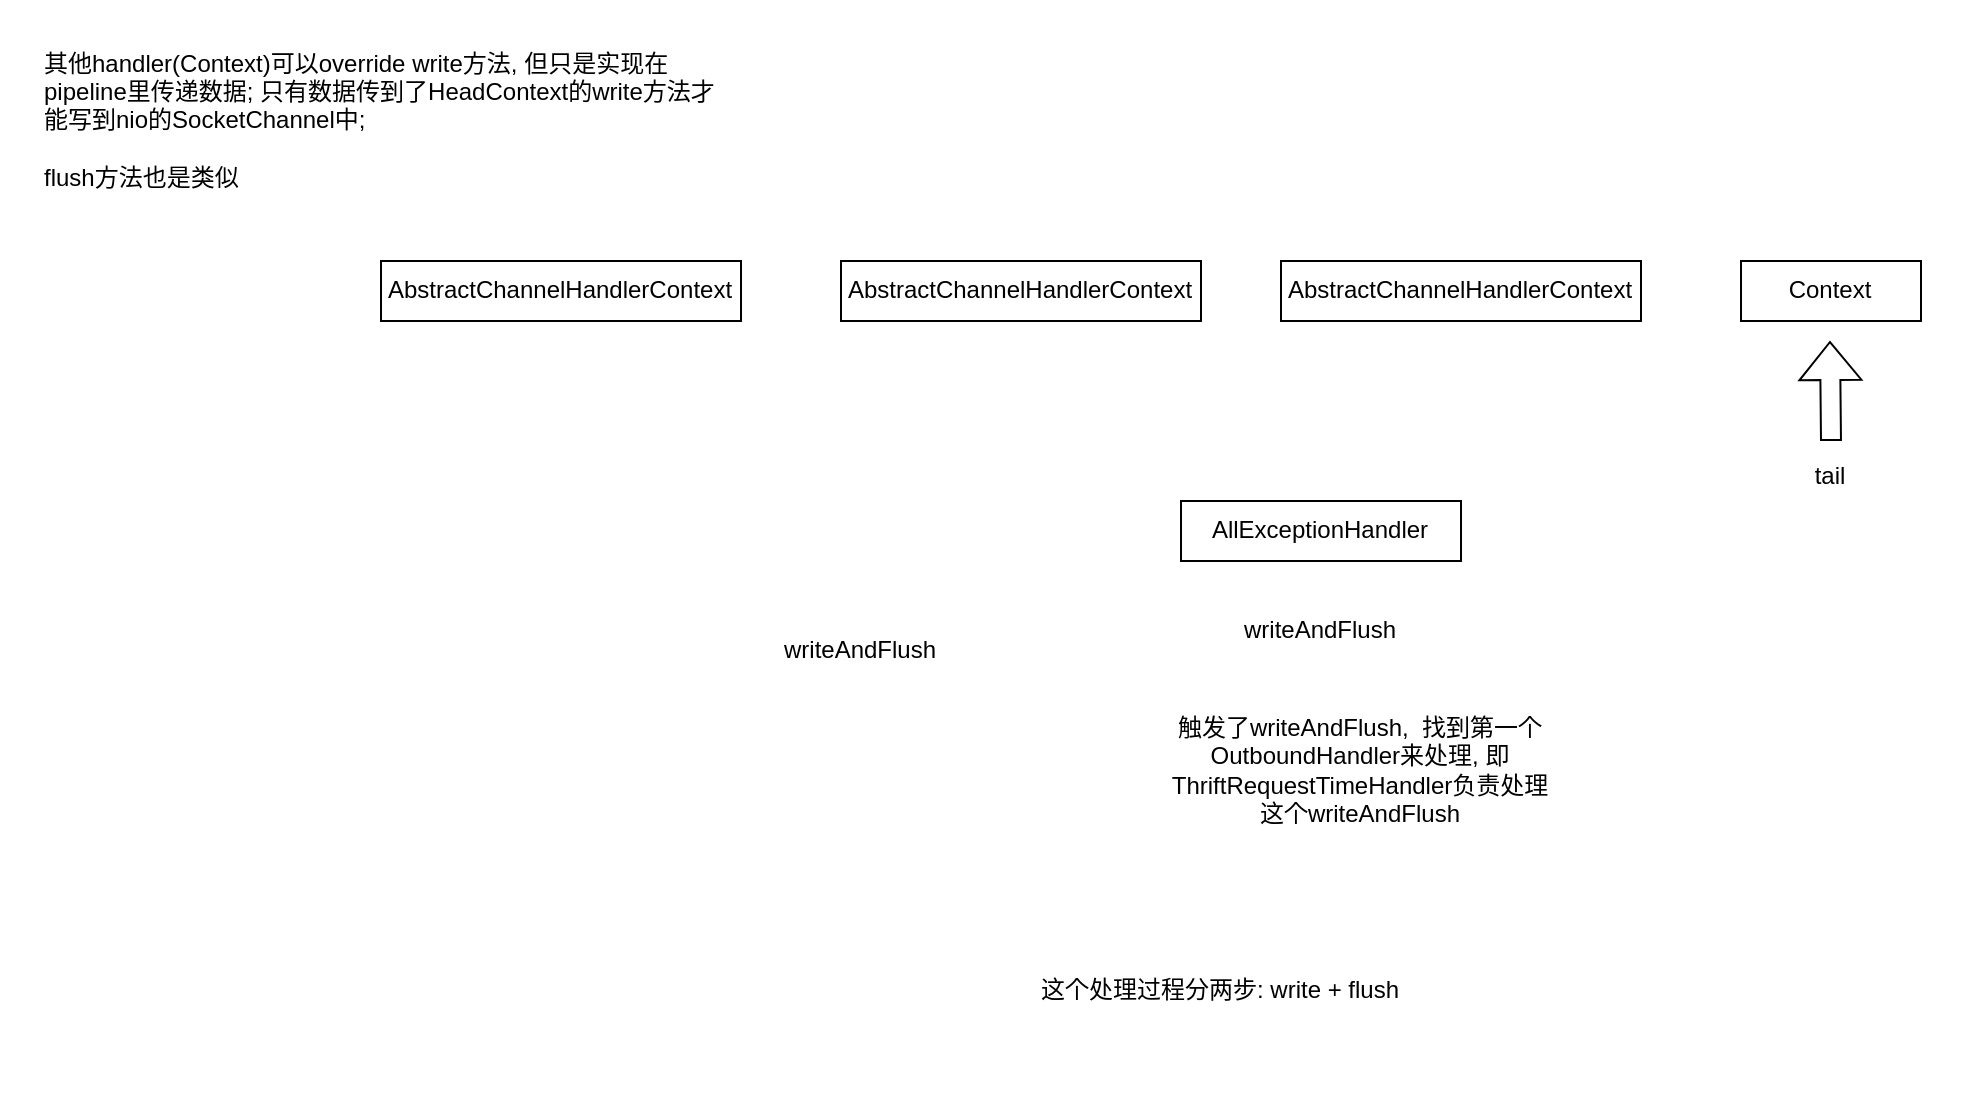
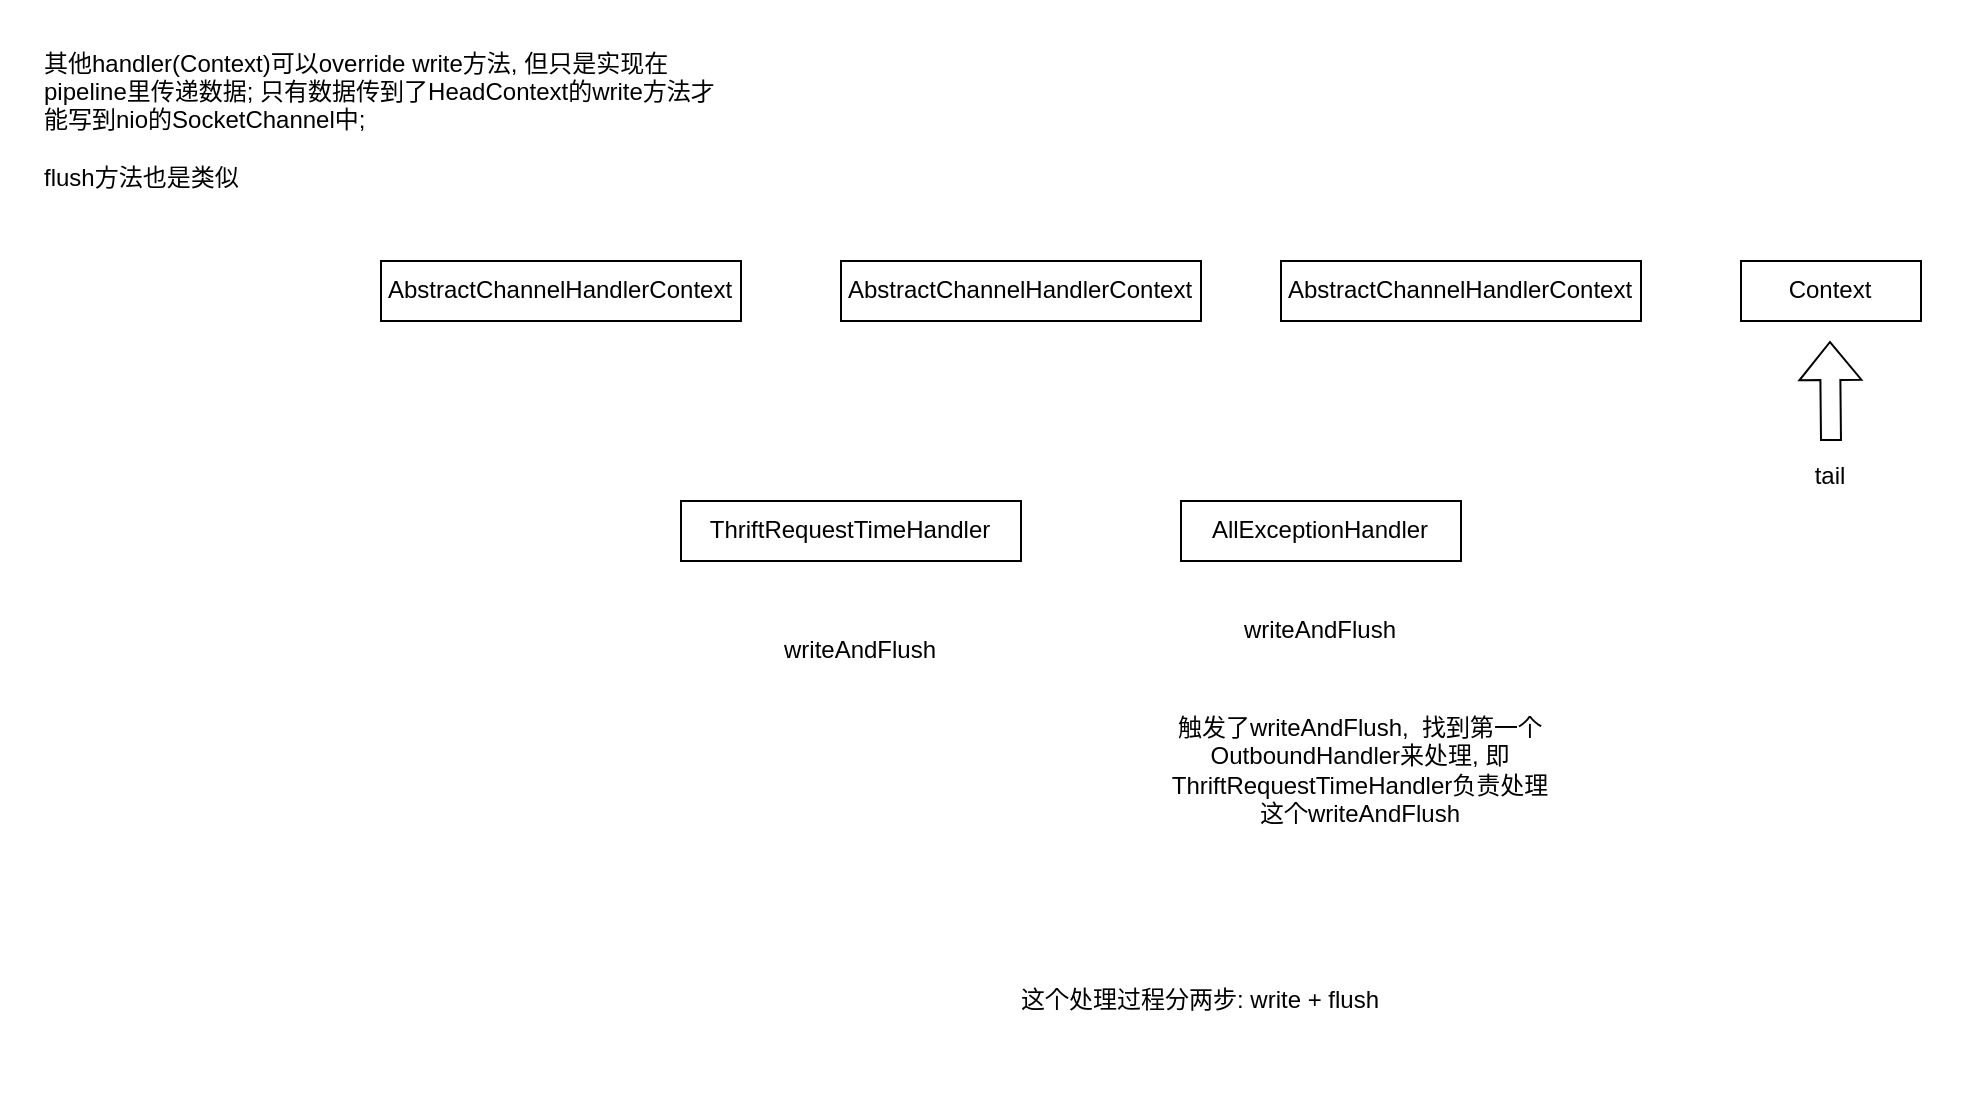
node "ThriftRequestTimeHandler": added
node "这个处理过程分两步: write + flush": moved (1221, 991) -> (1201, 1001)
